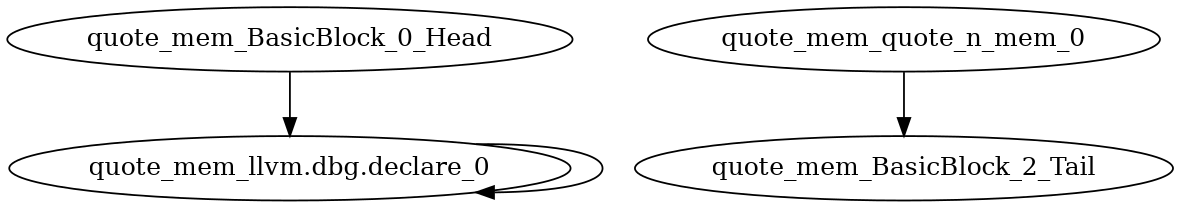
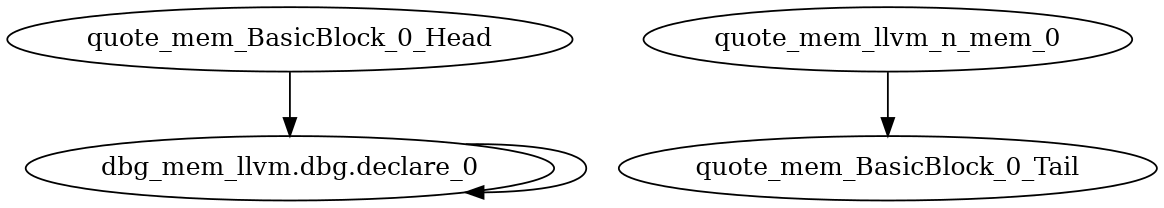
node "quote_mem_quote_n_mem_0": label "quote_mem_quote_n_mem_0" -> "quote_mem_llvm_n_mem_0"
node "quote_mem_llvm.dbg.declare_0": label "quote_mem_llvm.dbg.declare_0" -> "dbg_mem_llvm.dbg.declare_0"
node "quote_mem_BasicBlock_2_Tail": label "quote_mem_BasicBlock_2_Tail" -> "quote_mem_BasicBlock_0_Tail"
